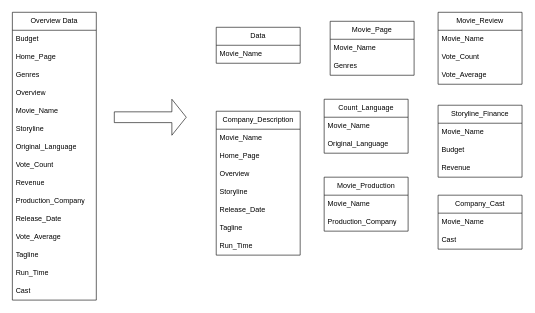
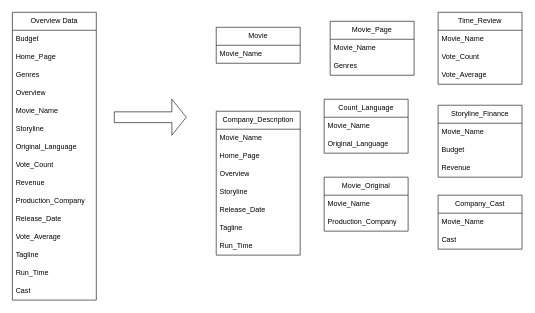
node "Movie_Review": label "Movie_Review" -> "Time_Review"
node "Data": label "Data" -> "Movie"
node "Movie_Production": label "Movie_Production" -> "Movie_Original"
